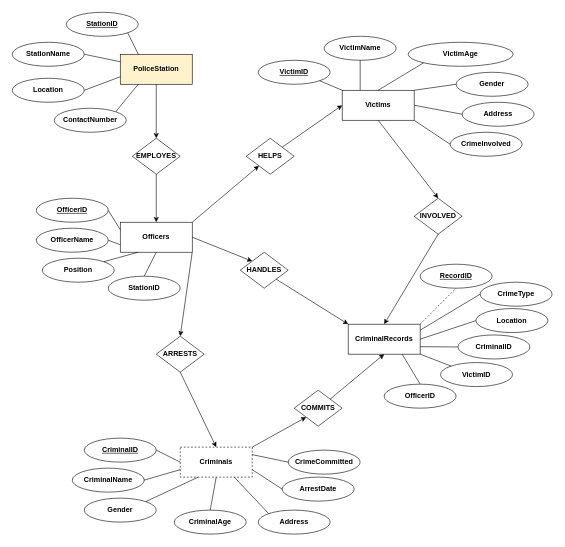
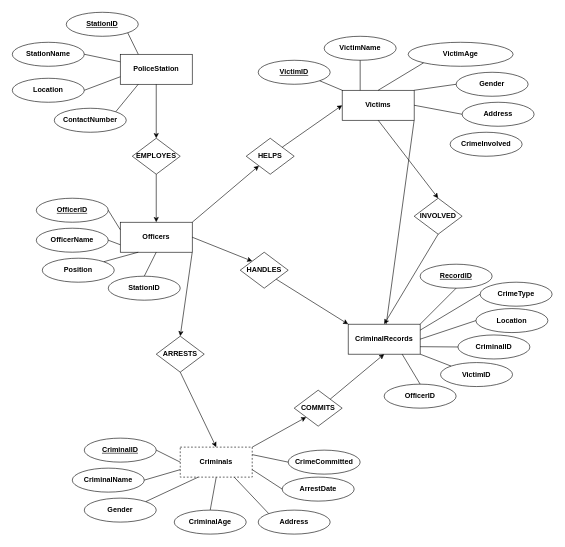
node "PoliceStation": fillcolor #fff2cc -> #ffffff
edge "Victims" -- "CrimeInvolved": now "Victims" -- "CriminalRecords"
edge "RecordID" -- "CriminalRecords": style dashed -> solid
